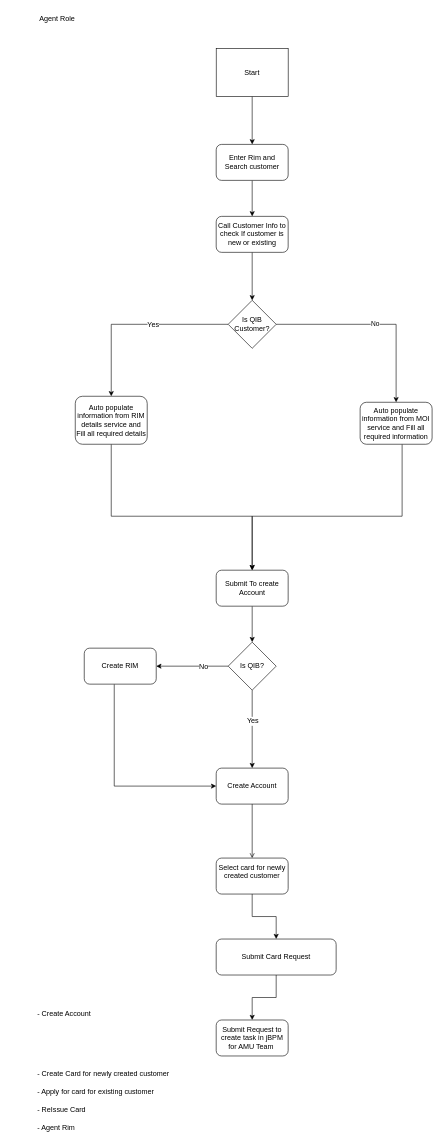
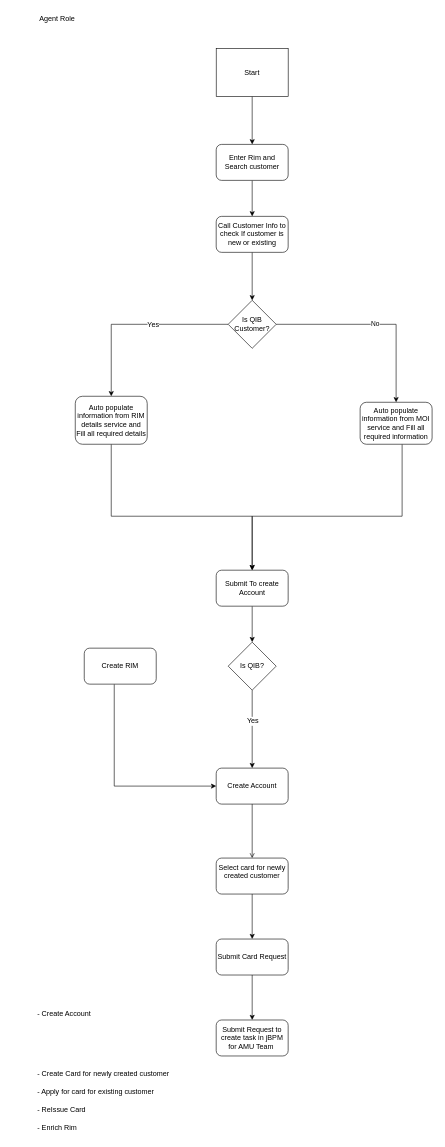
edge "Is QIB?" -> "Create RIM": removed, label "No"
node "Submit Card Request": size 120x36 -> 72x36
node "- Agent Rim": label "- Agent Rim" -> "- Enrich Rim"
